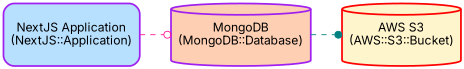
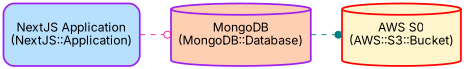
node "AWS S3 (AWS::S3::Bucket)": label "AWS S3 (AWS::S3::Bucket)" -> "AWS S0 (AWS::S3::Bucket)"
